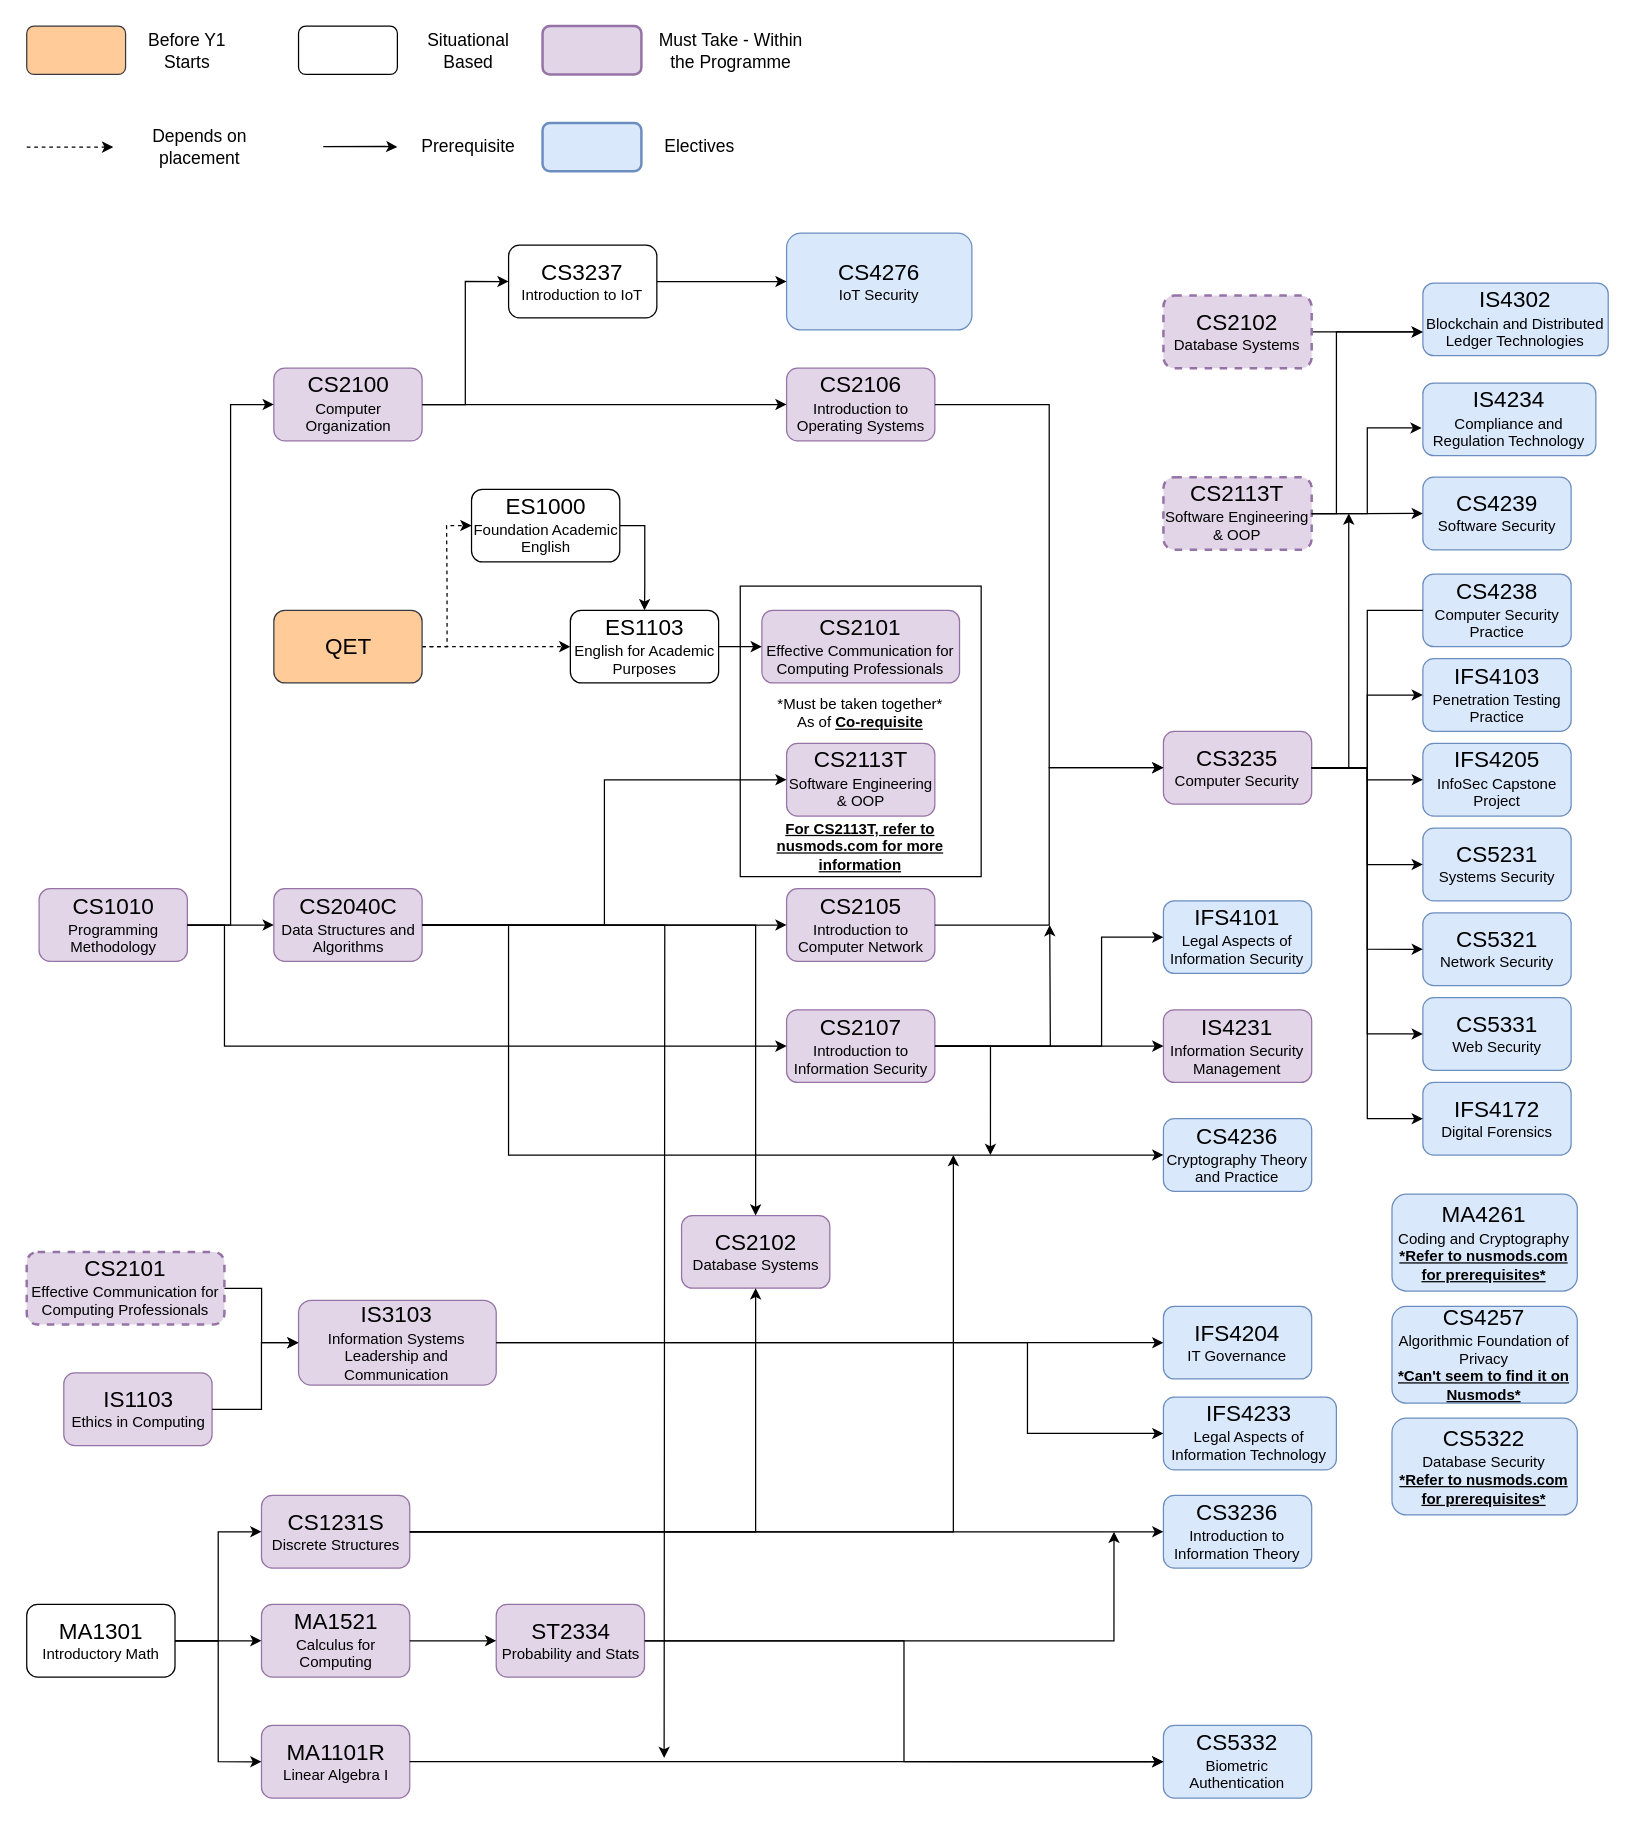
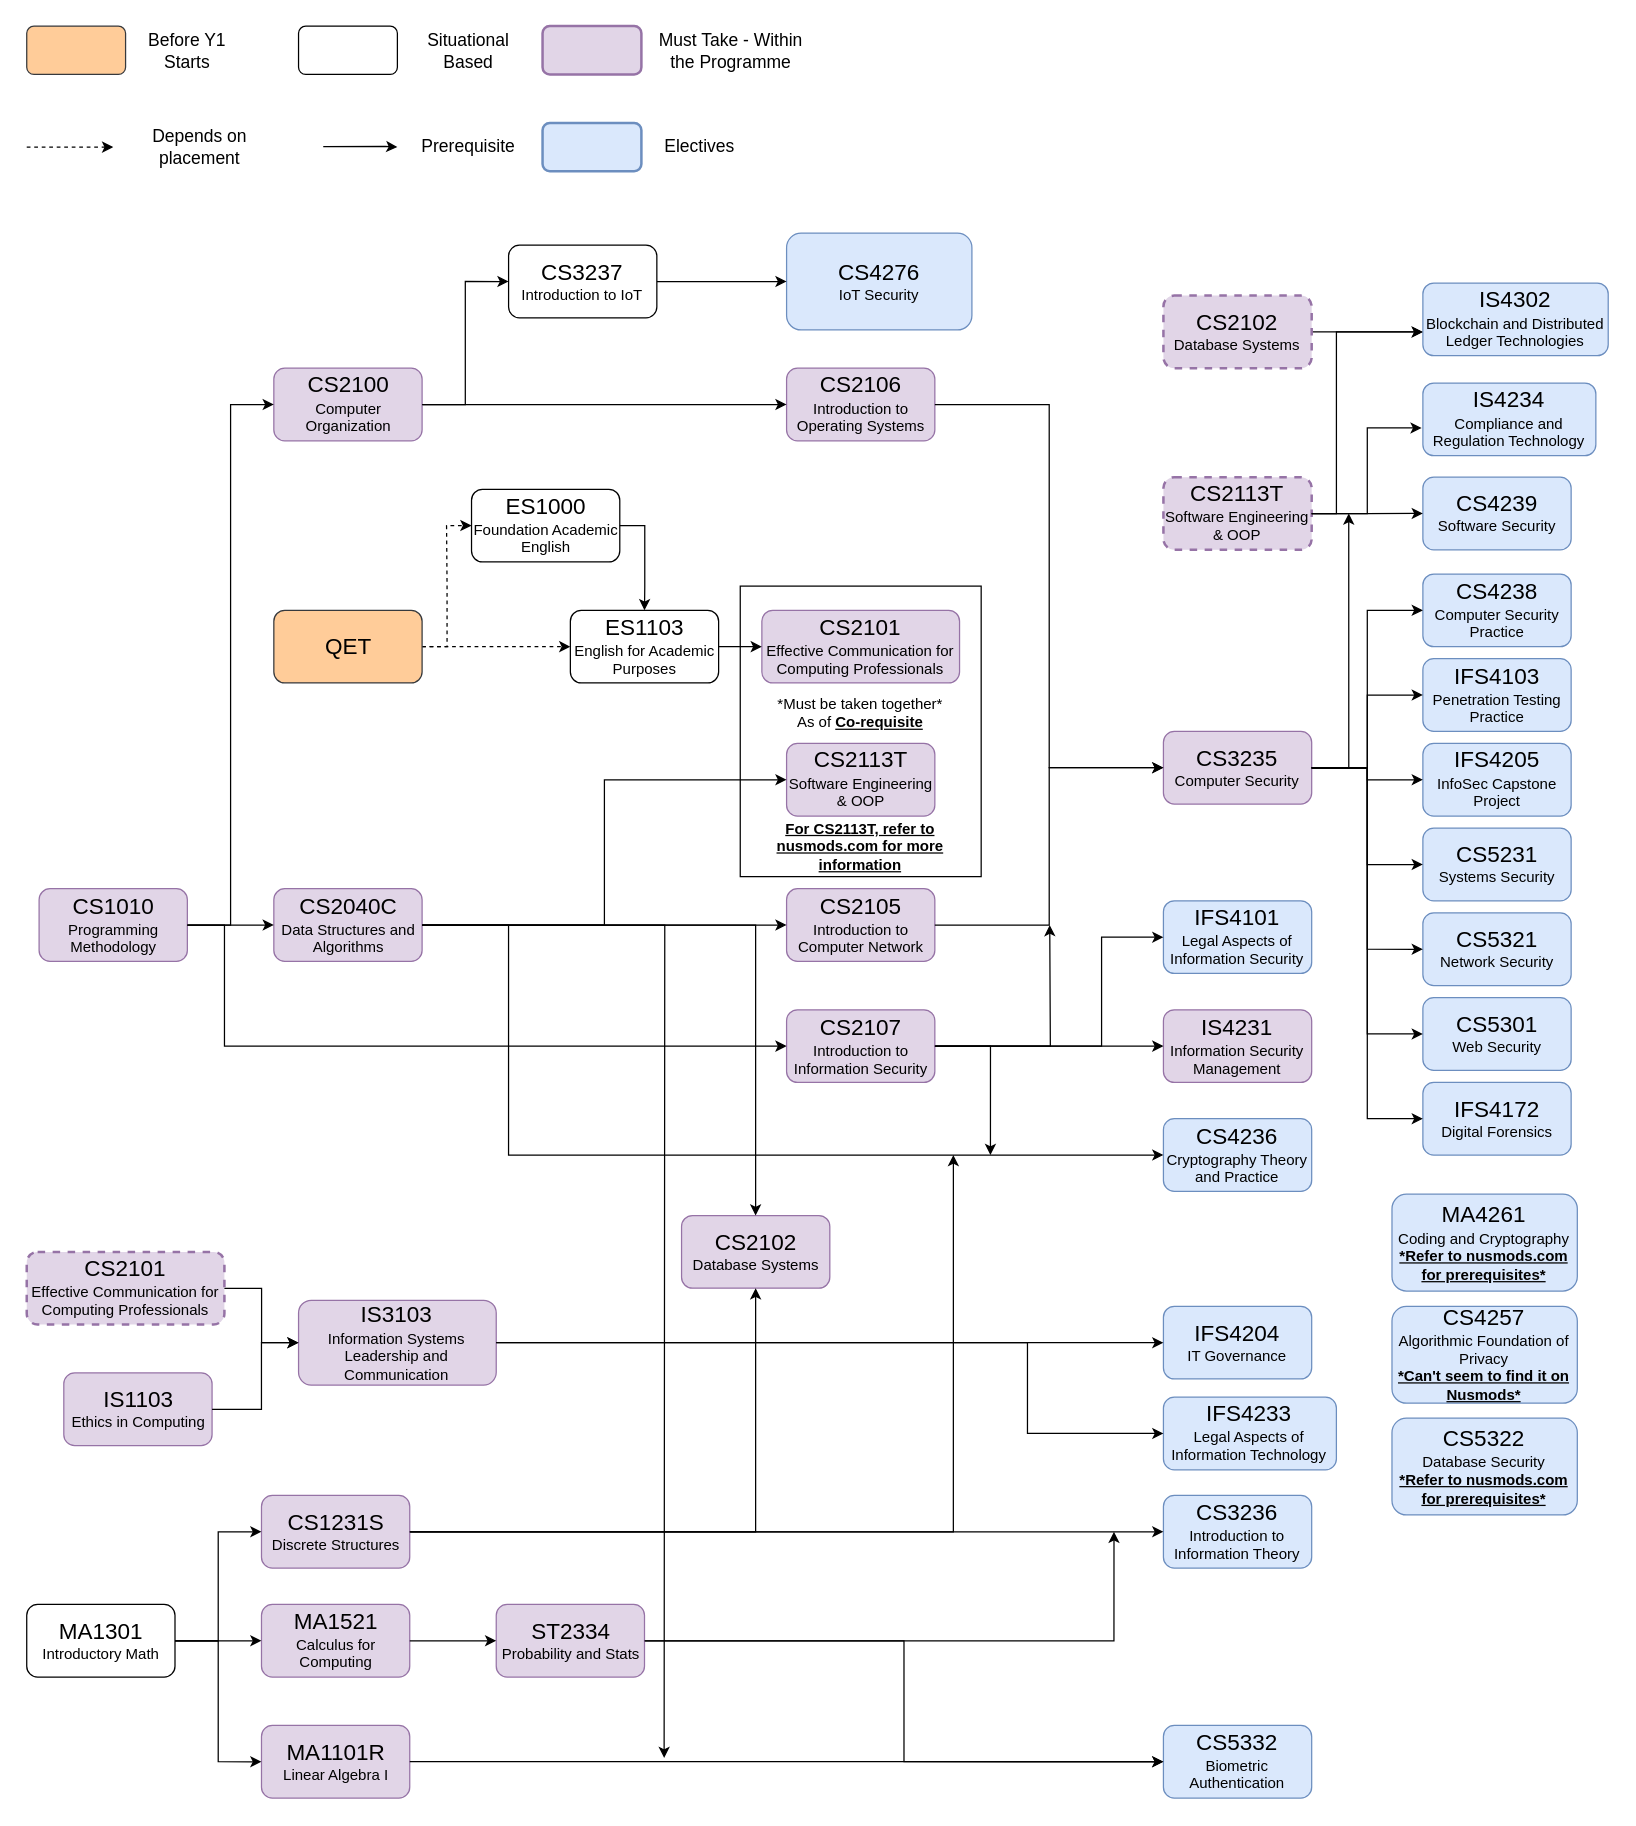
edge "CS4238 Computer Security Practice" -- "CS3235 Computer Security": arrowhead none -> classic
node "CS5331 Web Security": label "CS5331 Web Security" -> "CS5301 Web Security"
